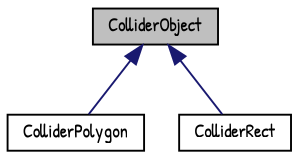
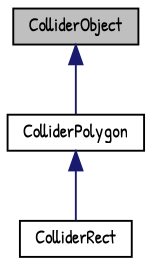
edge "ColliderRect" -> "ColliderObject": now "ColliderRect" -> "ColliderPolygon"
